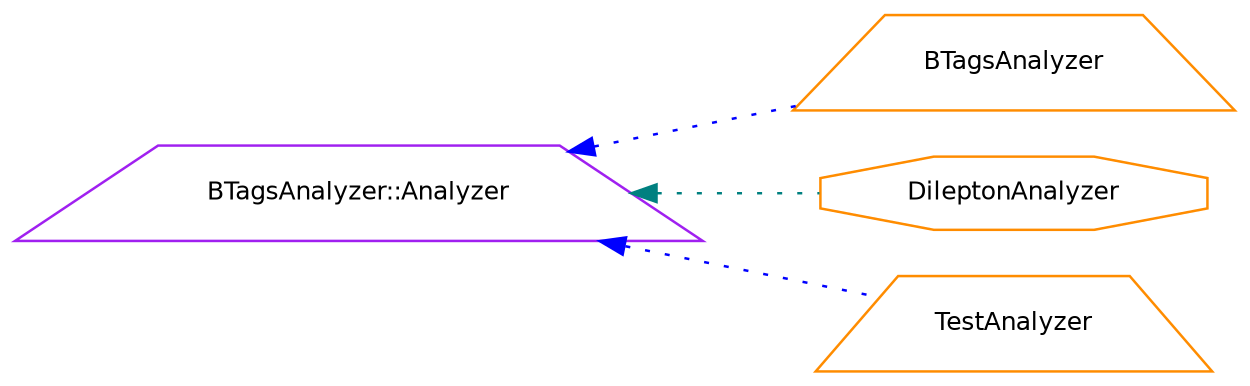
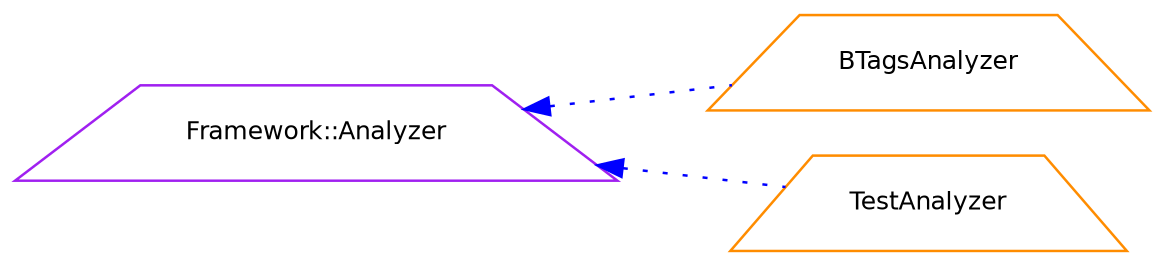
node "BTagsAnalyzer::Analyzer": label "BTagsAnalyzer::Analyzer" -> "Framework::Analyzer"
node "DileptonAnalyzer": removed
